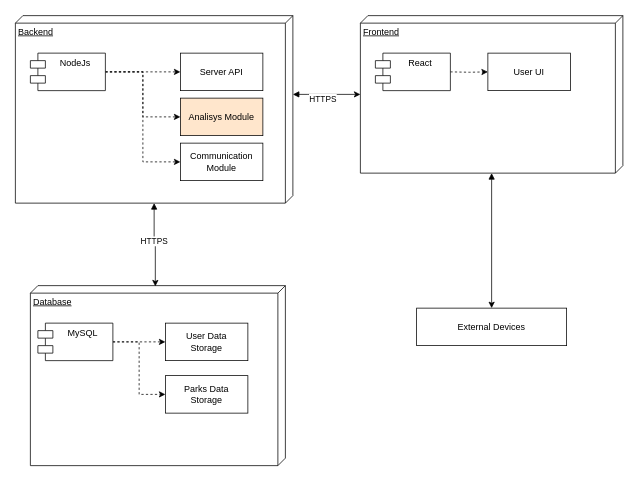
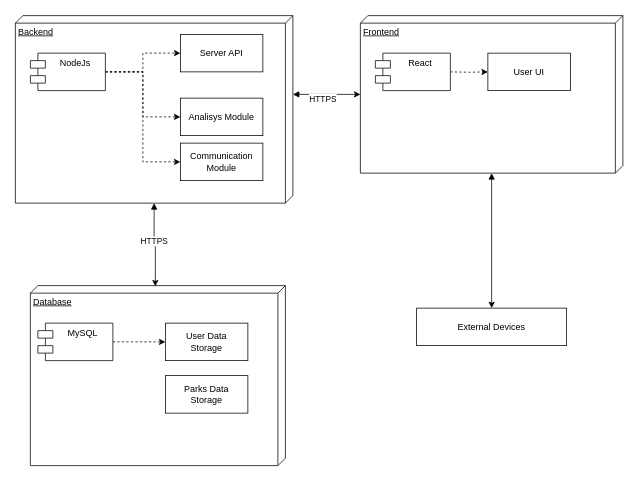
node "Server API": moved (222, 72) -> (222, 53)
node "Analisys Module": fillcolor #ffe6cc -> #ffffff
edge "MySQL" -> "Parks Data Storage": removed
